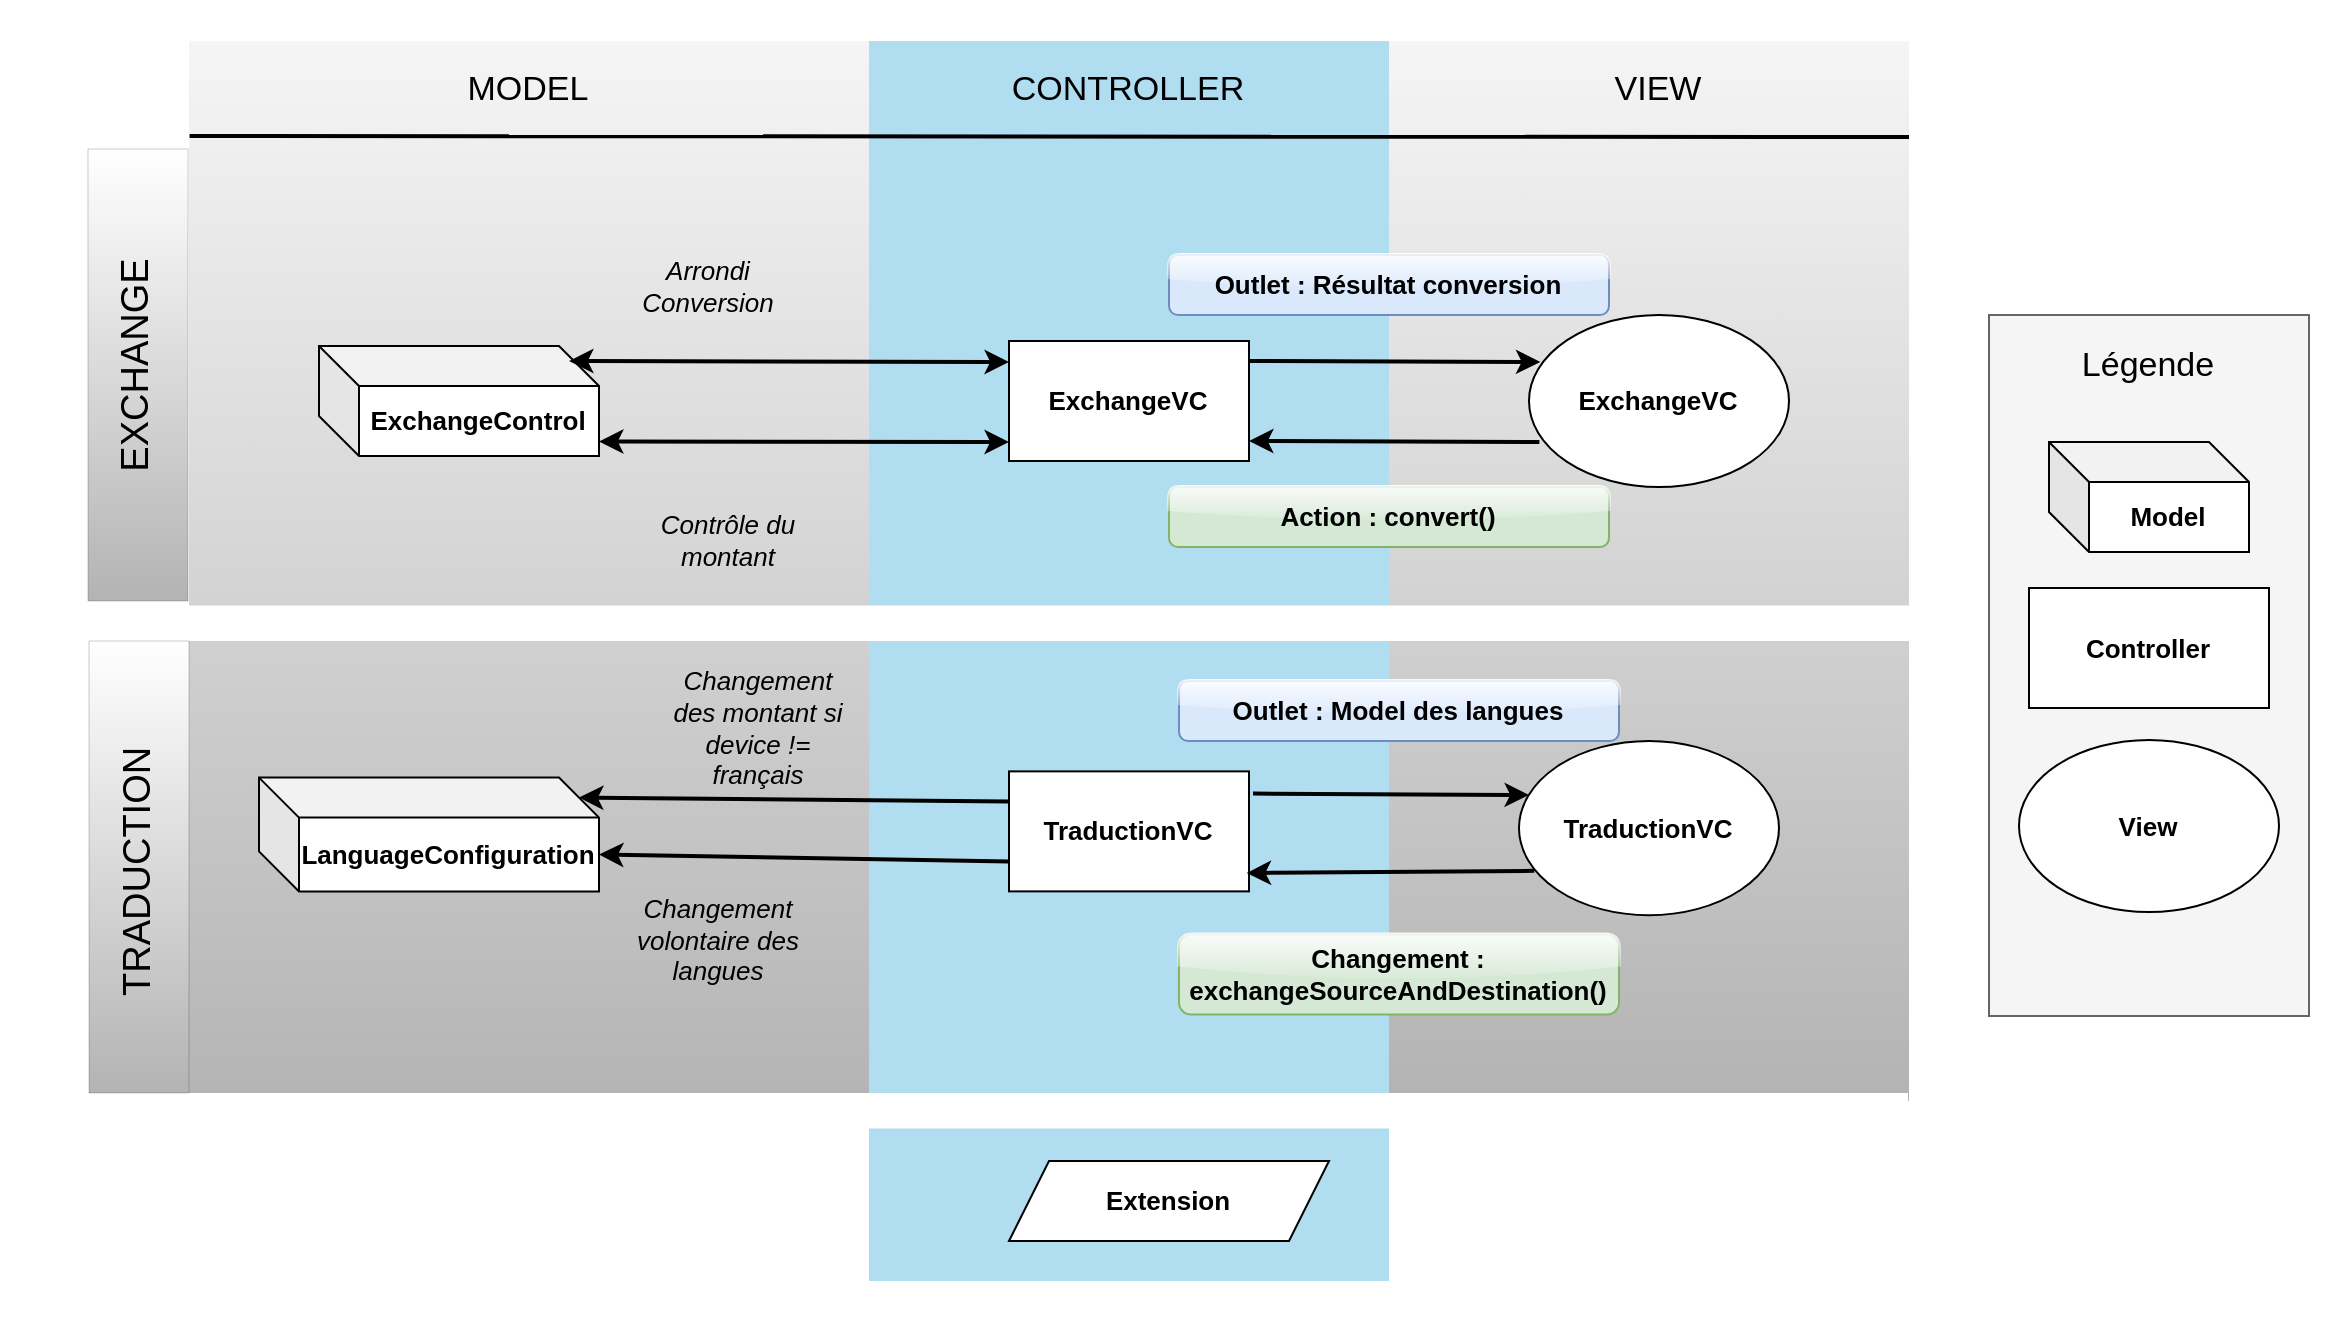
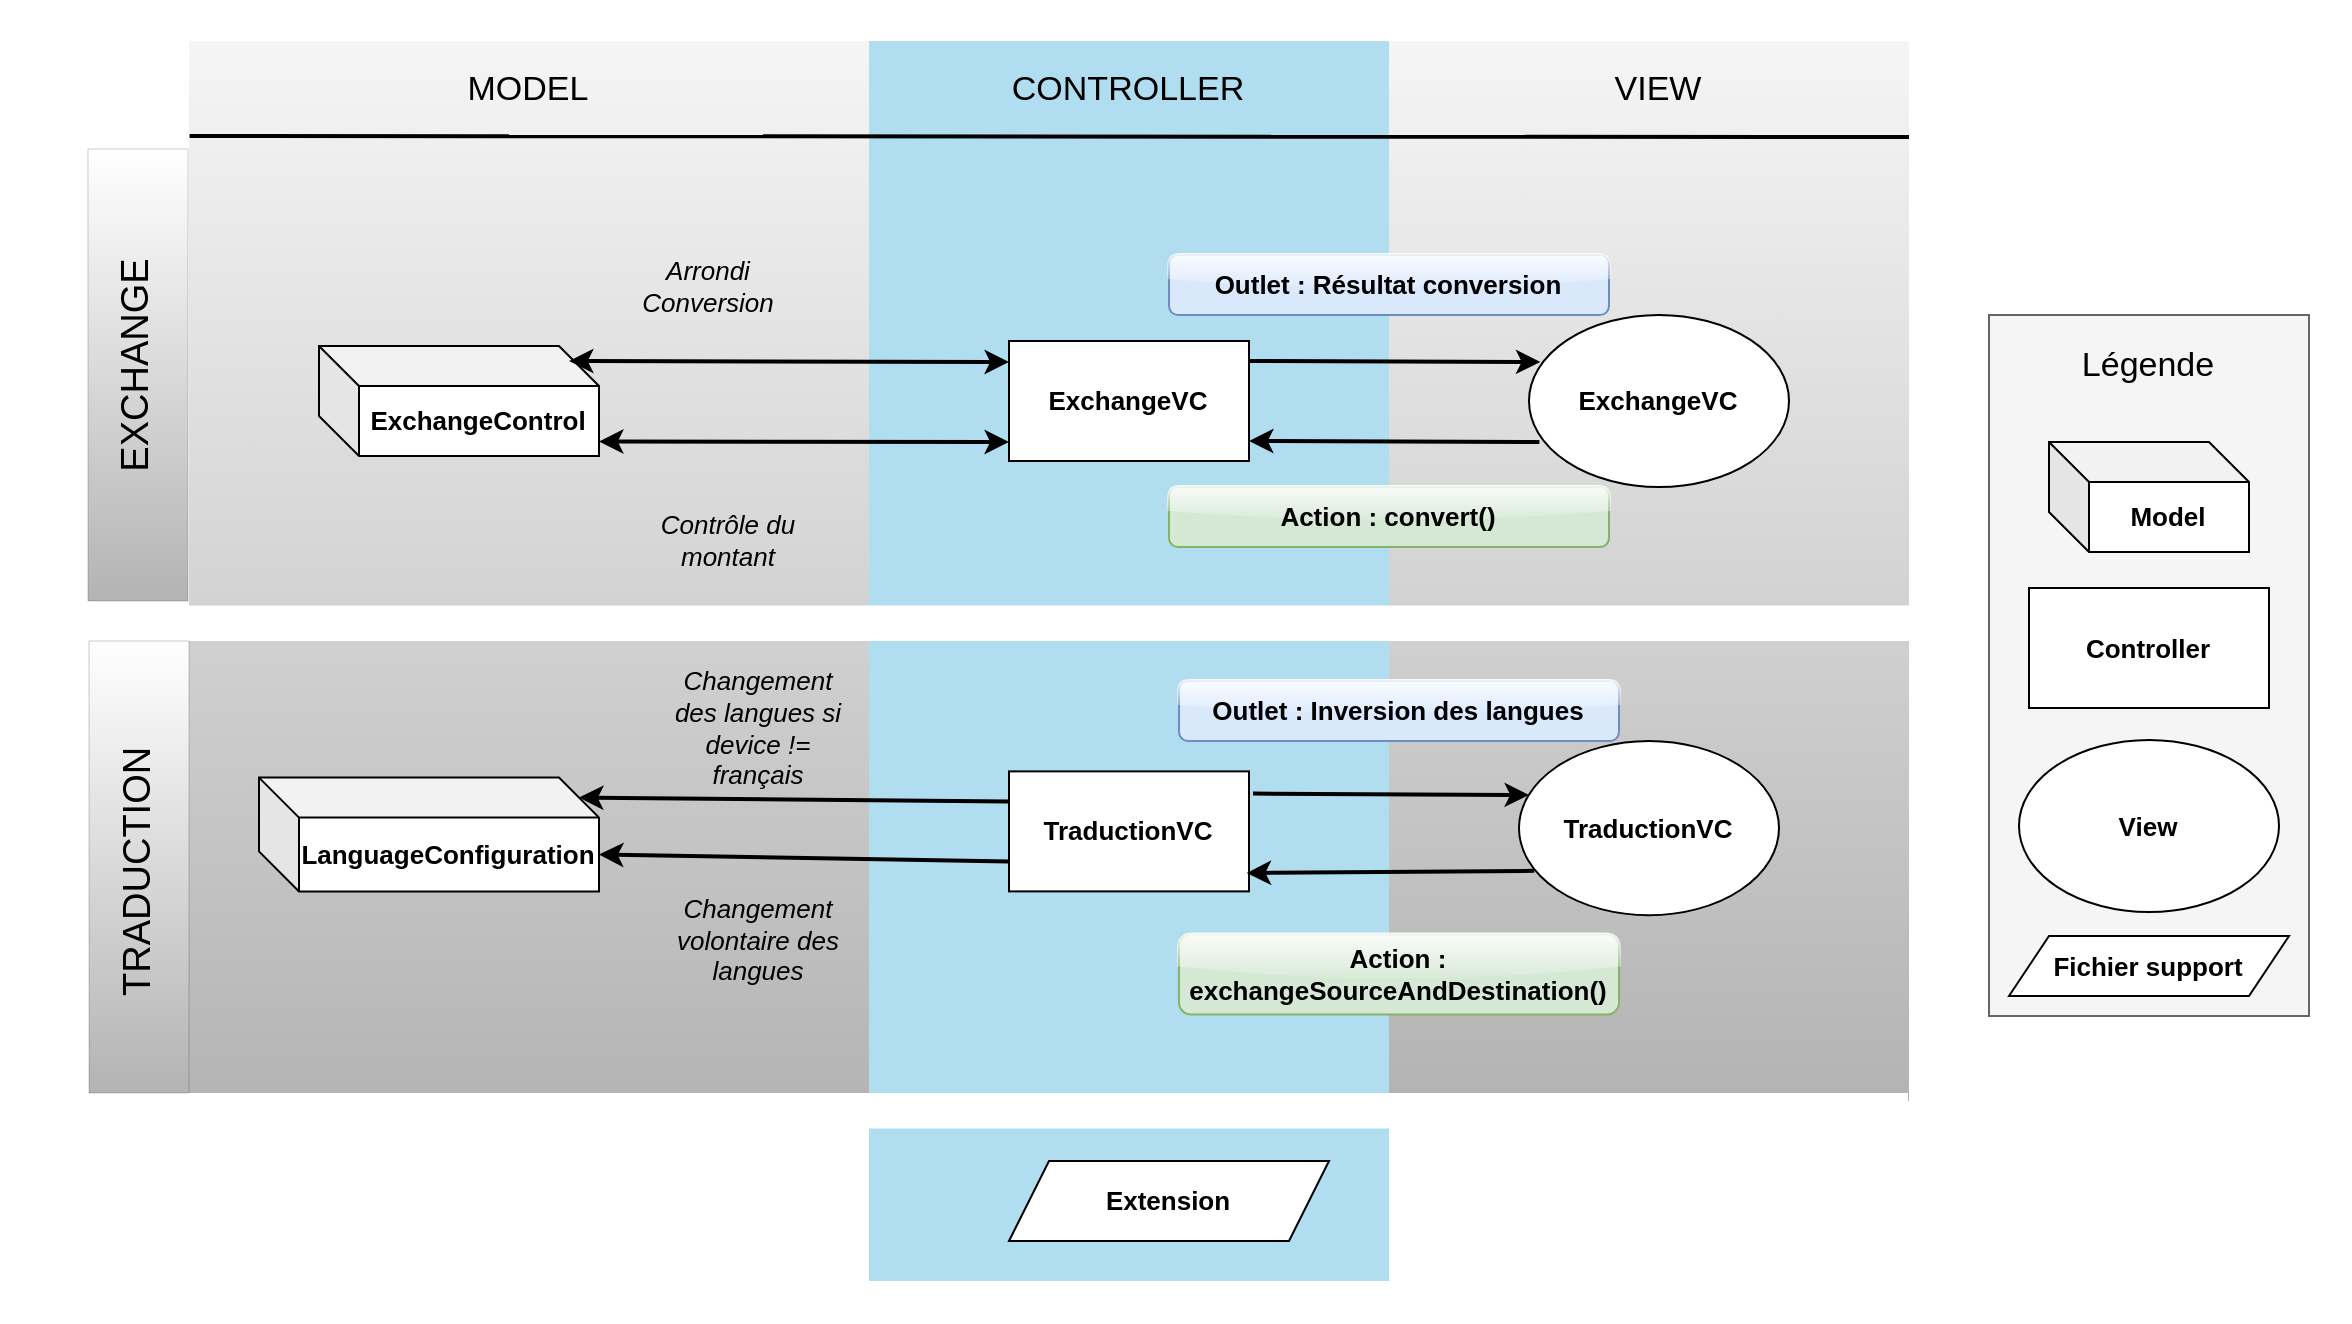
node "Outlet : Model des langues": label "Outlet : Model des langues" -> "Outlet : Inversion des langues"
node "Changement des montant si device != français": label "Changement des montant si device != français" -> "Changement des langues si device != français"
node "Changement volontaire des langues": moved (719, 941) -> (759, 941)
node "Fichier support": added
node "Changement : exchangeSourceAndDestination()": label "Changement : exchangeSourceAndDestination()" -> "Action : exchangeSourceAndDestination()"
